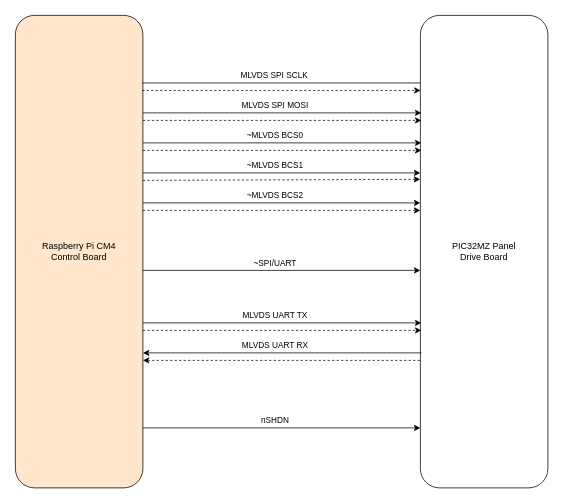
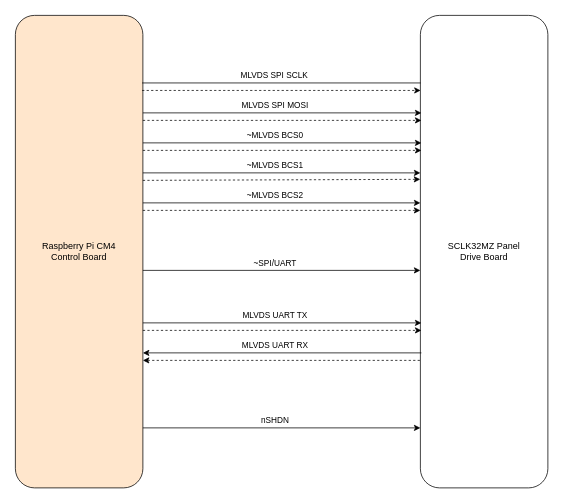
node "PIC32MZ Panel Drive Board": label "PIC32MZ Panel Drive Board" -> "SCLK32MZ Panel Drive Board"
